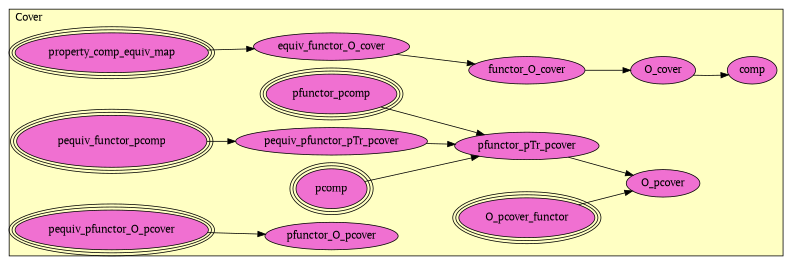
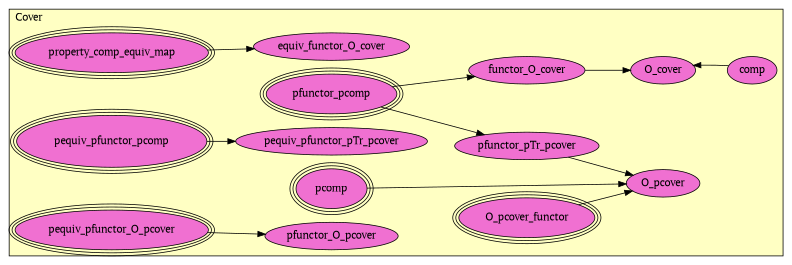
edge "equiv_functor_O_cover" -> "functor_O_cover": now "pfunctor_pcomp" -> "functor_O_cover"
edge "O_cover" -> "comp": reversed
node "pequiv_functor_pcomp": label "pequiv_functor_pcomp" -> "pequiv_pfunctor_pcomp"
edge "pequiv_pfunctor_pTr_pcover" -> "pfunctor_pTr_pcover": removed
edge "pcomp" -> "pfunctor_pTr_pcover": now "pcomp" -> "O_pcover"
